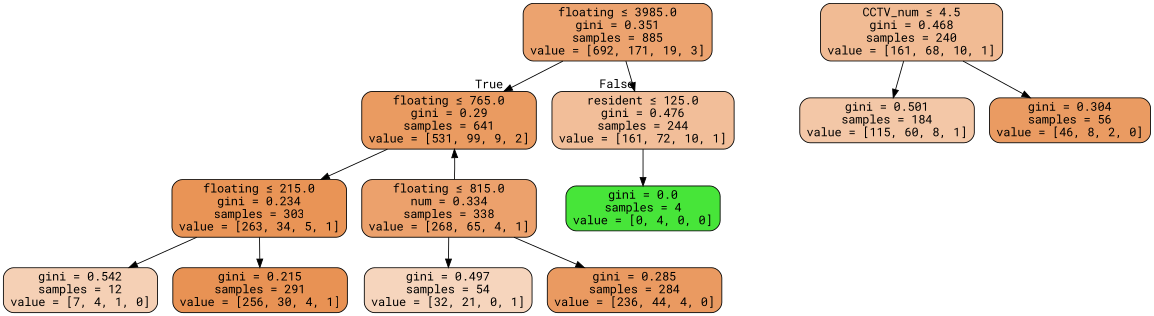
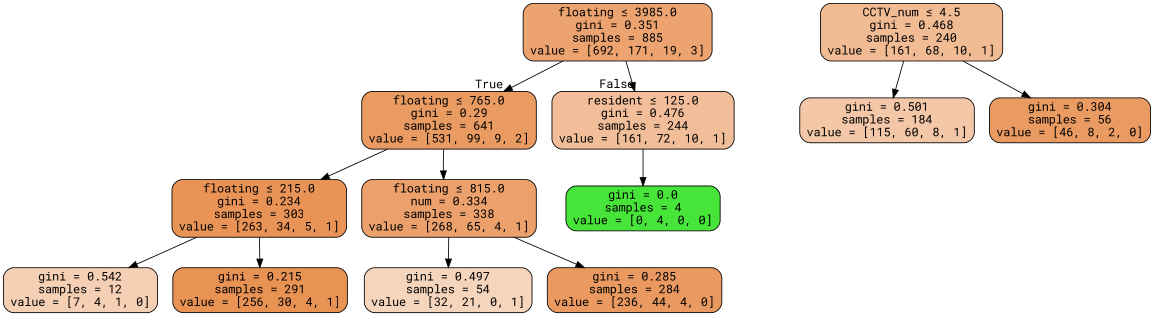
edge "floating ≤ 815.0" -> "floating ≤ 765.0": reversed
